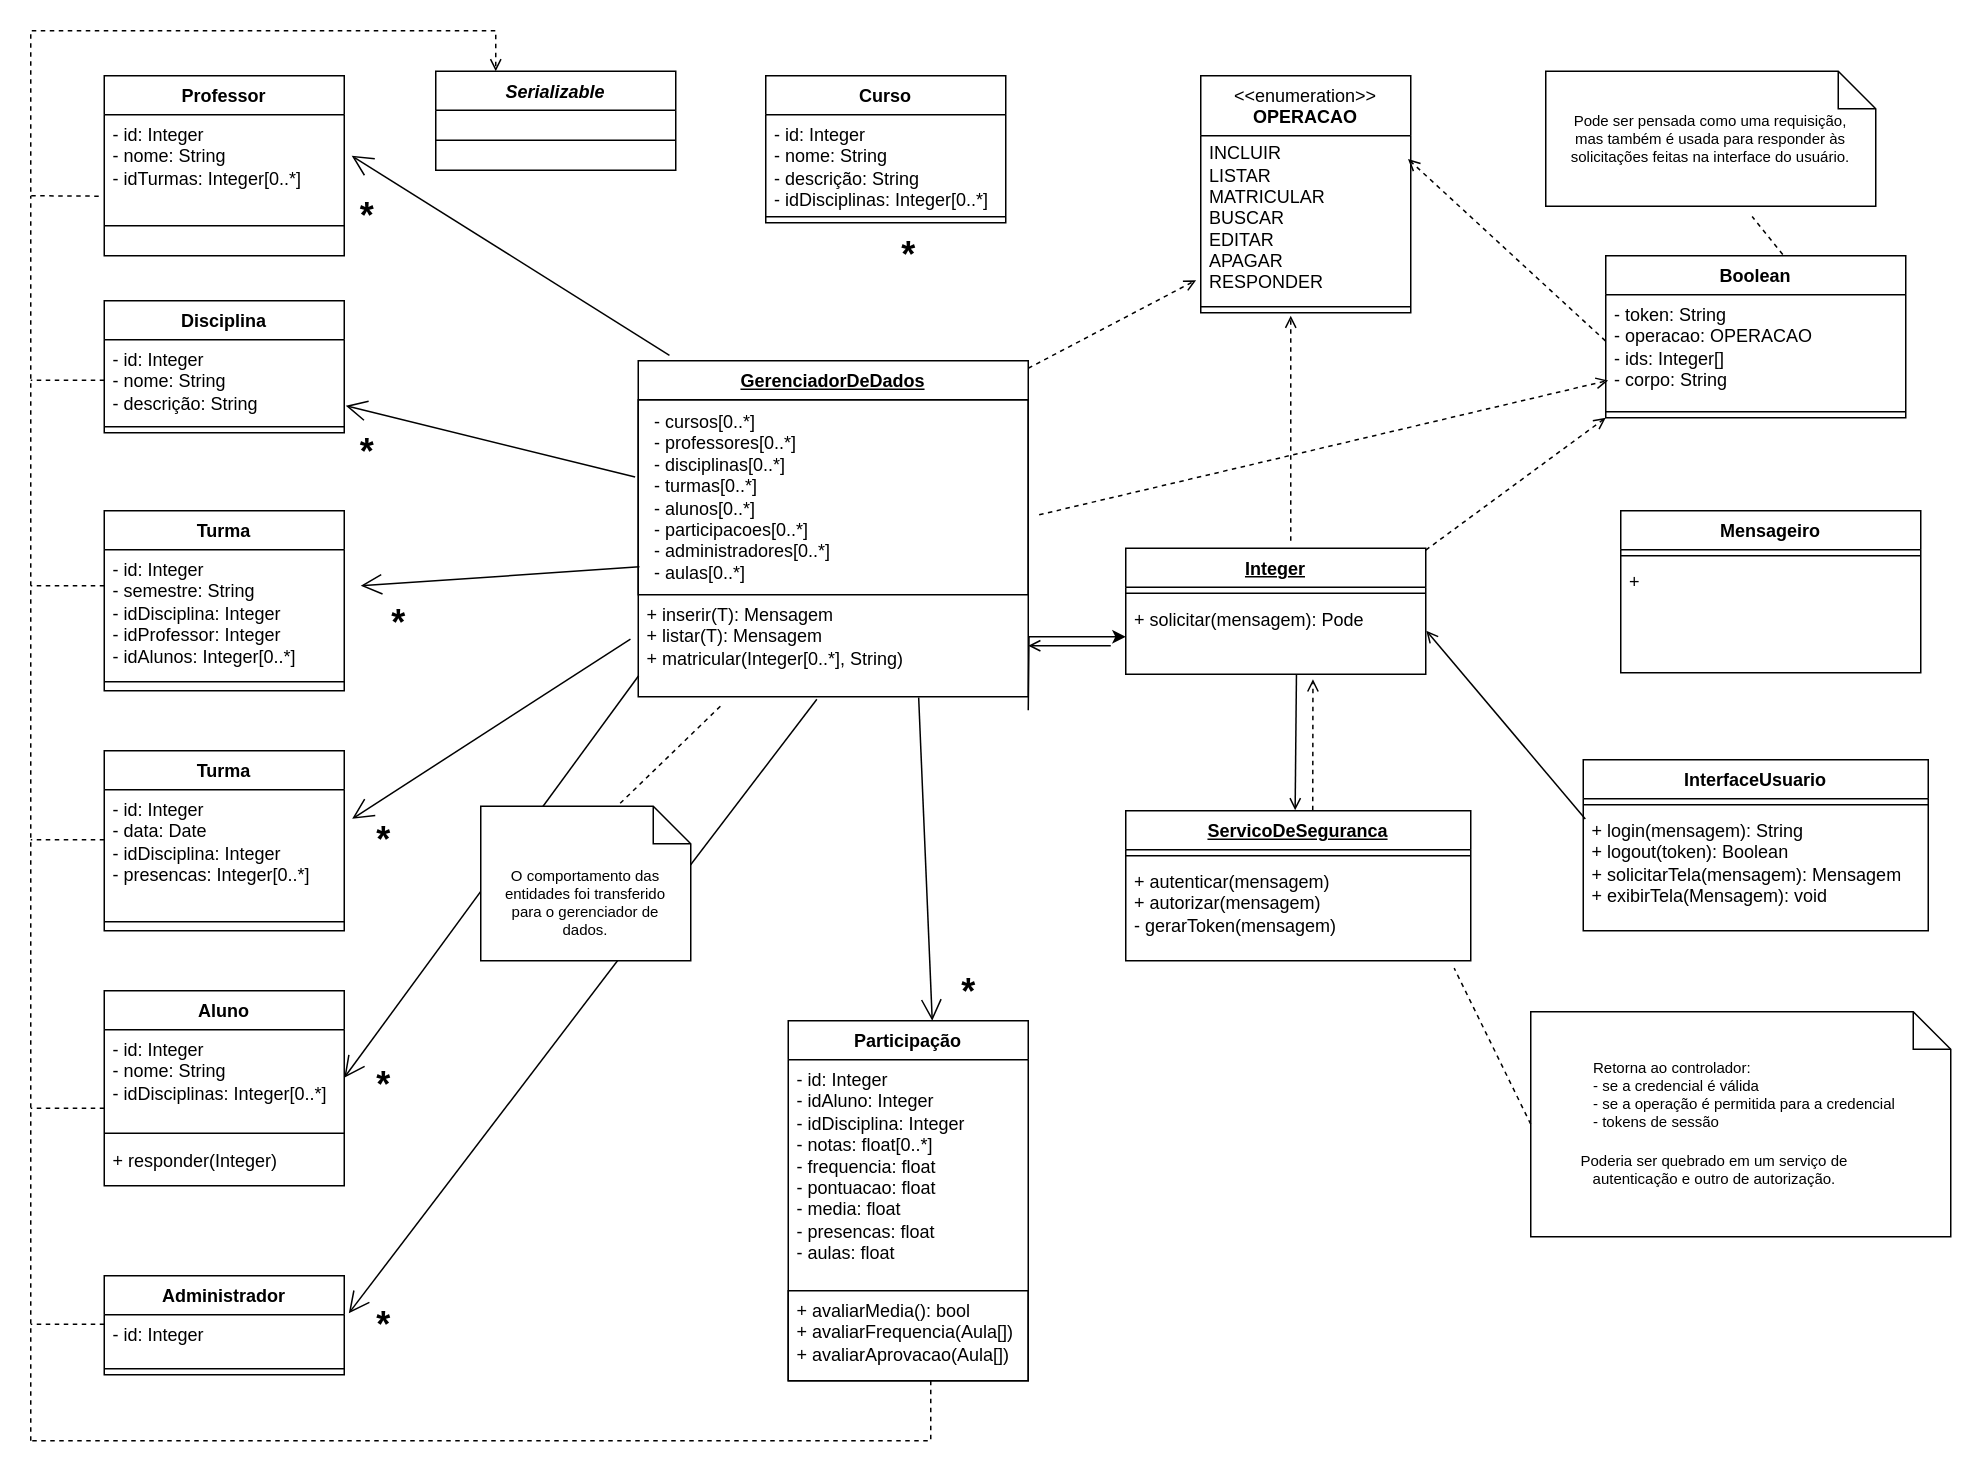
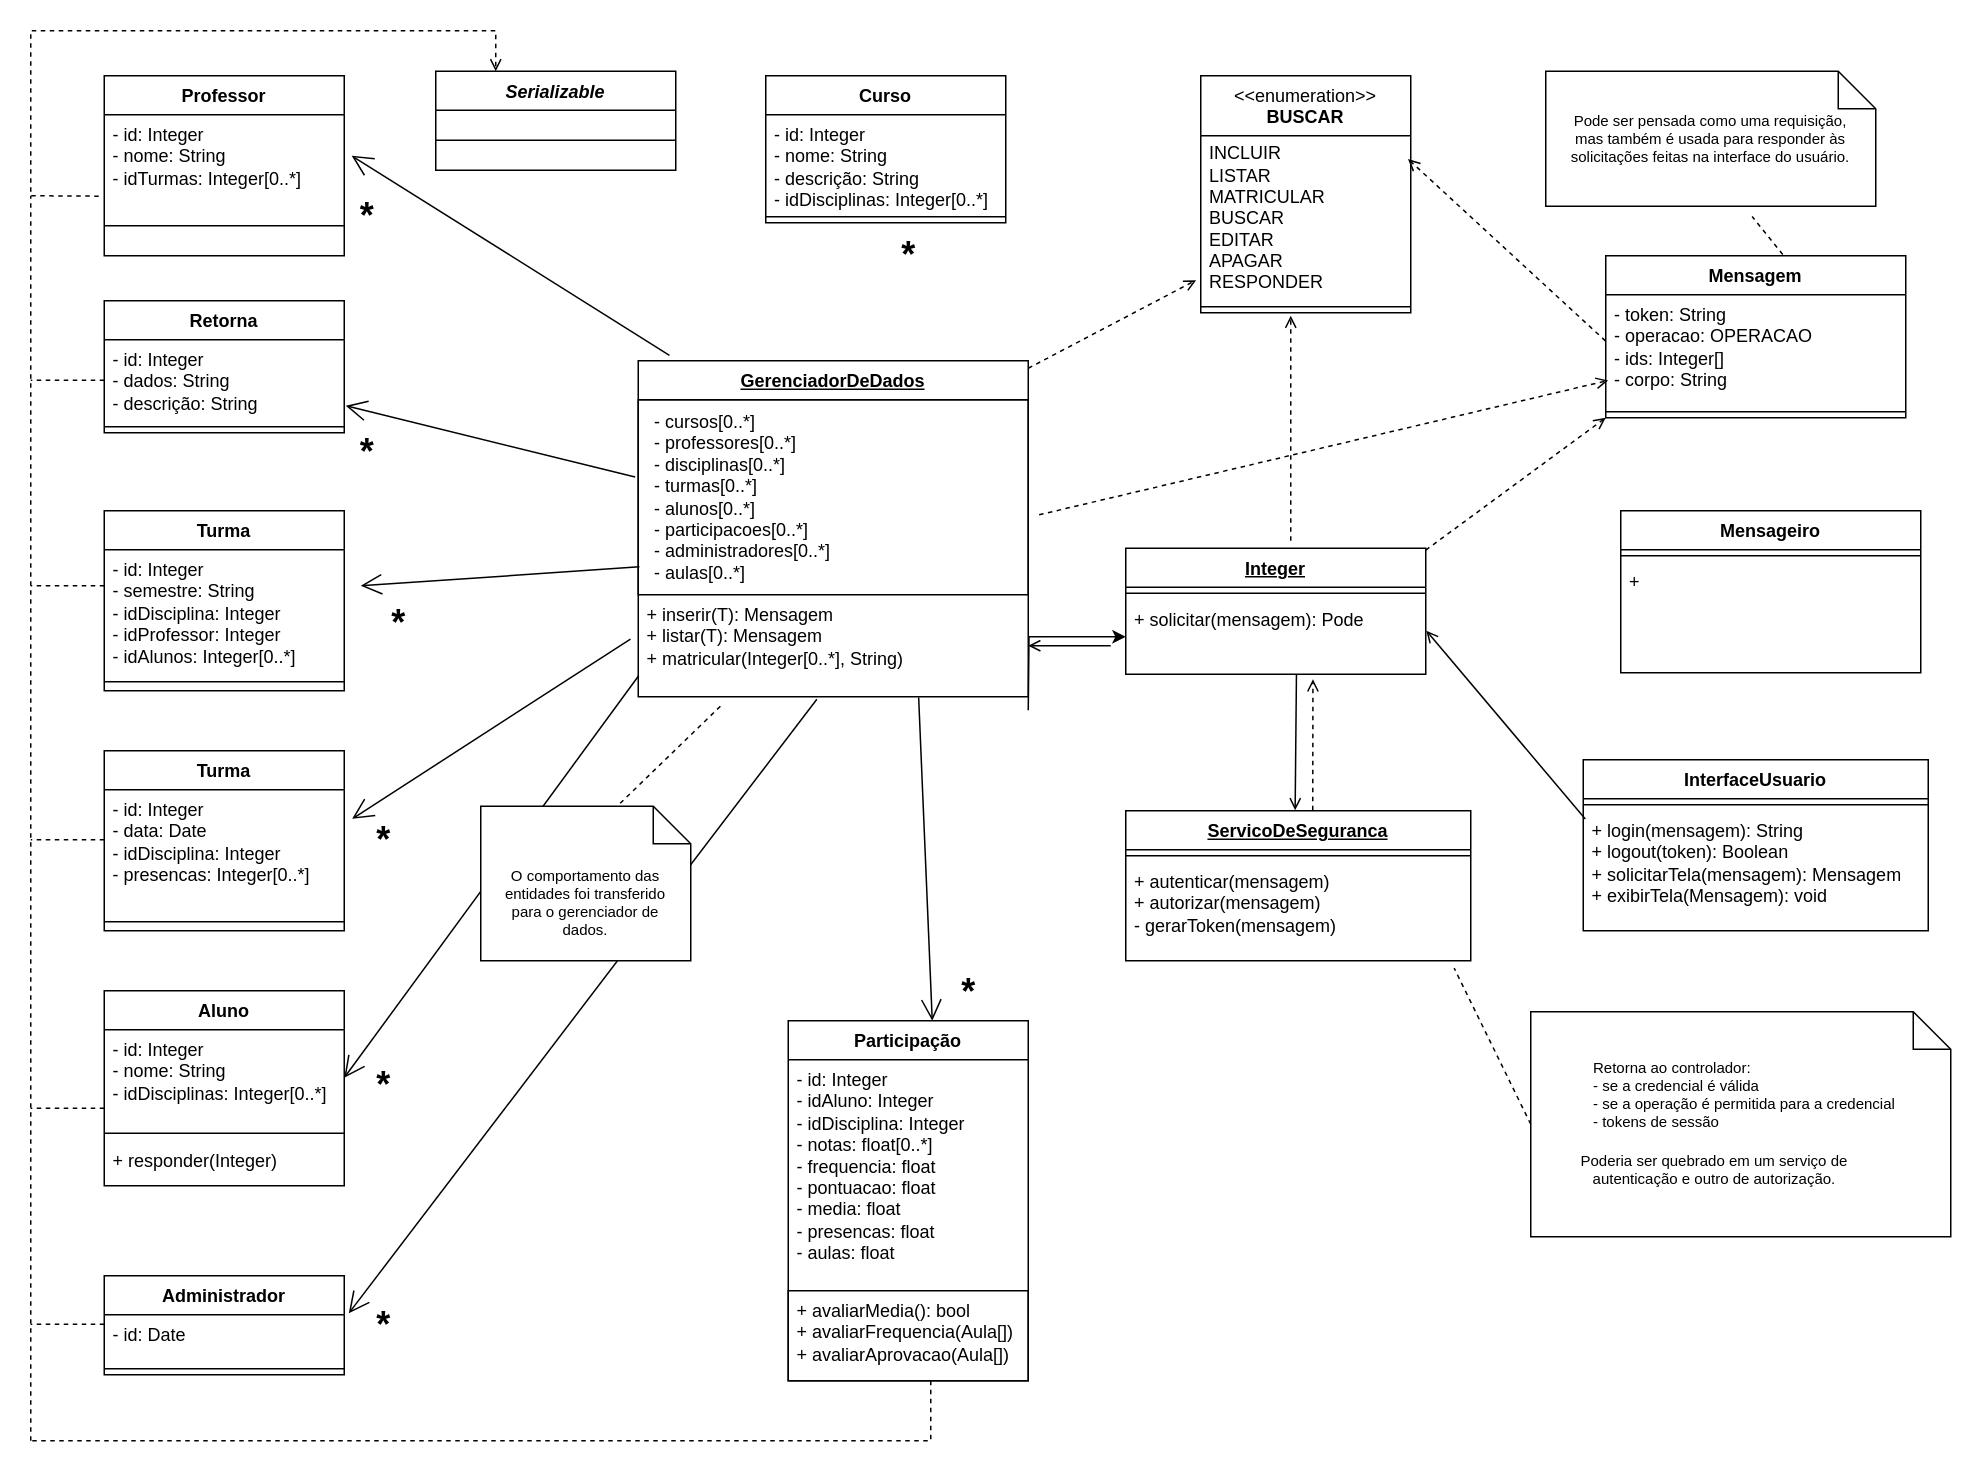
node "<<enumeration>> OPERACAO": label "<<enumeration>> OPERACAO" -> "<<enumeration>> BUSCAR"
node "Boolean": label "Boolean" -> "Mensagem"
node "Disciplina": label "Disciplina" -> "Retorna"
node "- id: Integer - nome: String - descrição: String": label "- id: Integer - nome: String - descrição: String" -> "- id: Integer - dados: String - descrição: String"
node "- id: Integer": label "- id: Integer" -> "- id: Date"
